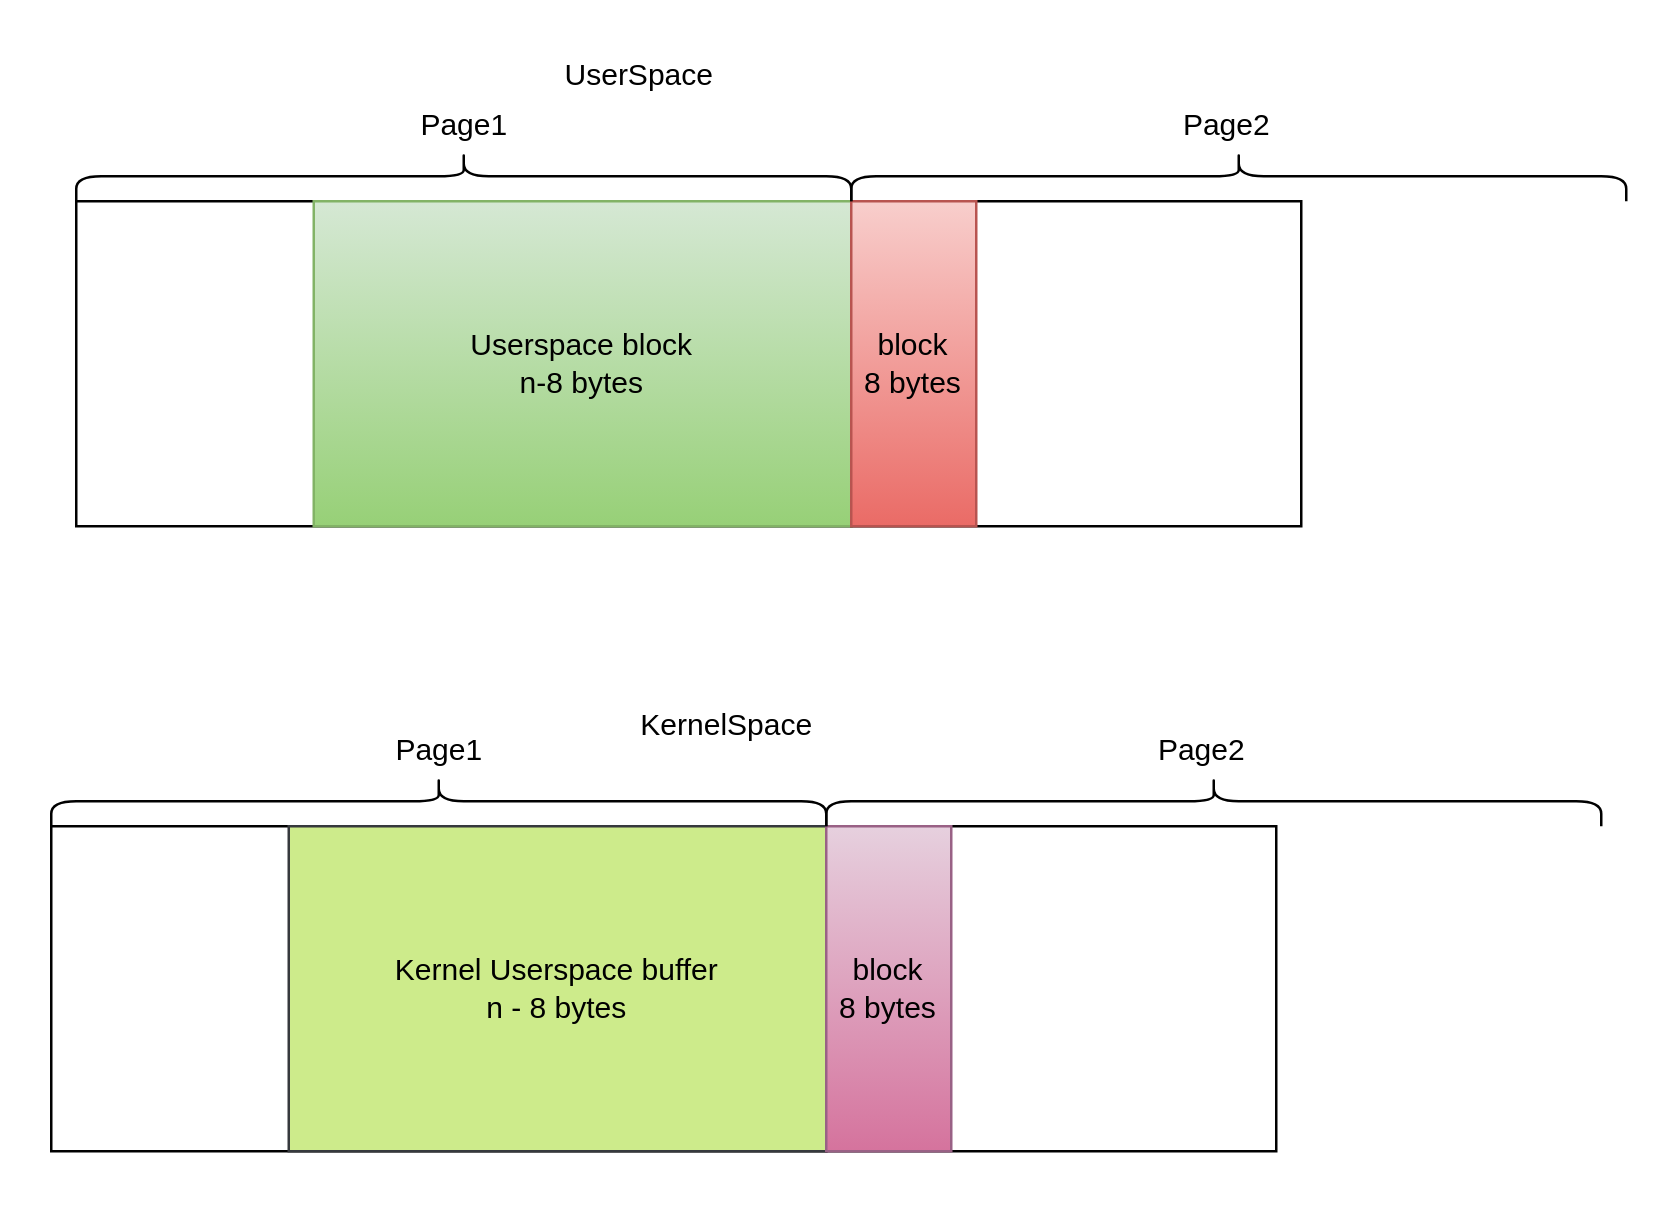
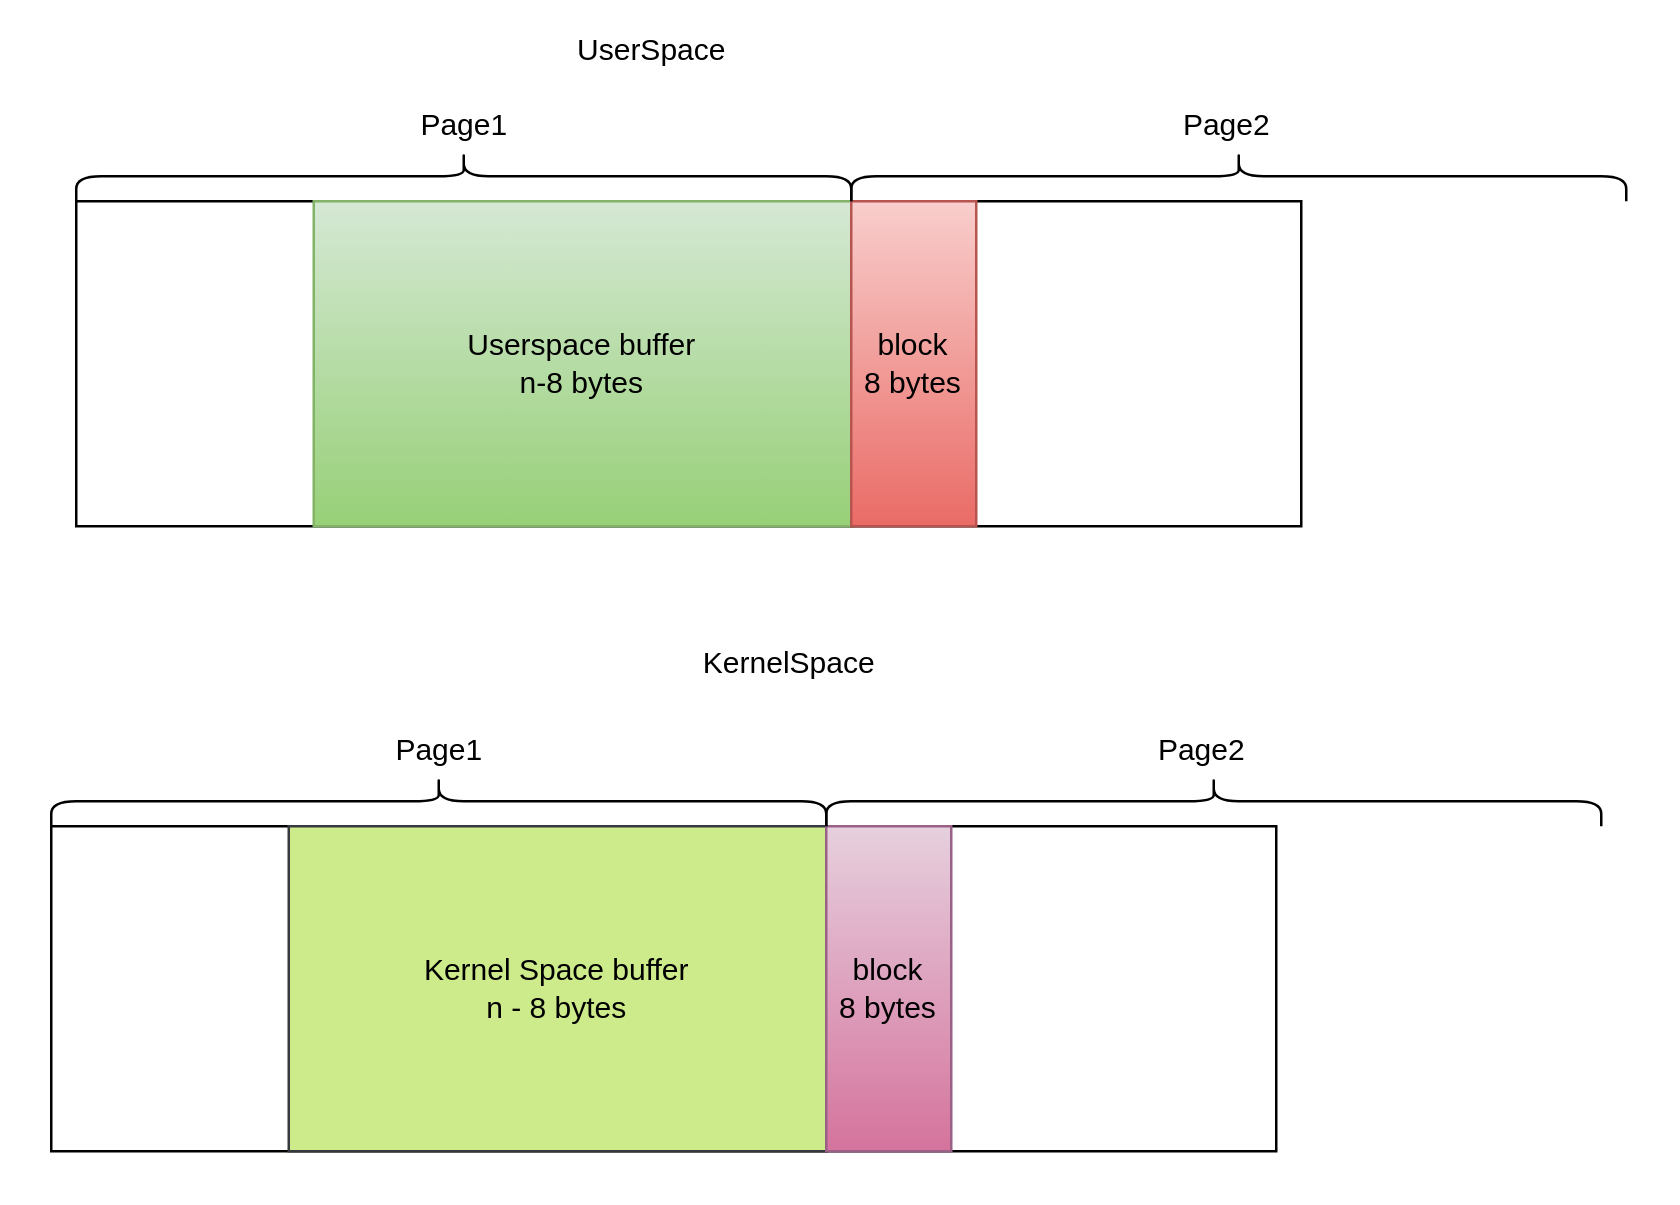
node "UserSpace": moved (639, 76) -> (651, 51)
node "Userspace block n-8 bytes": label "Userspace block n-8 bytes" -> "Userspace buffer n-8 bytes"
node "KernelSpace": moved (726, 726) -> (789, 664)
node "Kernel Userspace buffer n - 8 bytes": label "Kernel Userspace buffer n - 8 bytes" -> "Kernel Space buffer n - 8 bytes"
